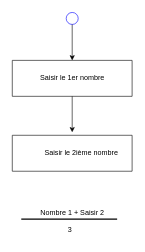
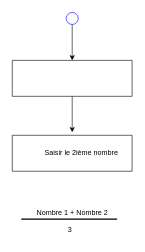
node "Saisir le 1er nombre": removed
node "Nombre 1 + Saisir 2": label "Nombre 1 + Saisir 2" -> "Nombre 1 + Nombre 2"
